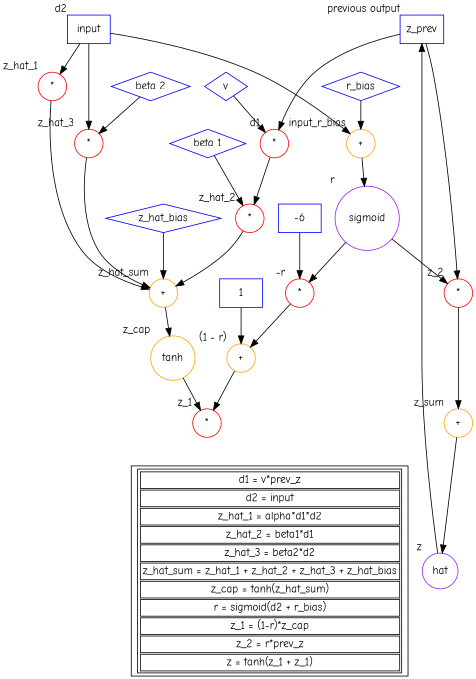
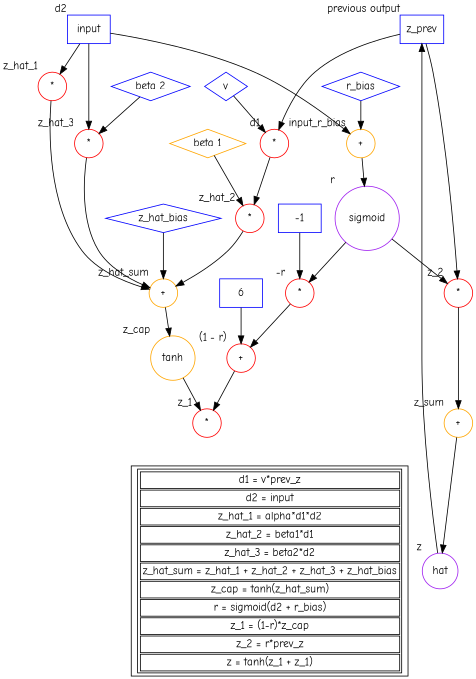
node "beta 1": color blue -> orange
node "-6": label "-6" -> "-1"
node "1": label "1" -> "6"
node "+ (1 - r)": color orange -> red
